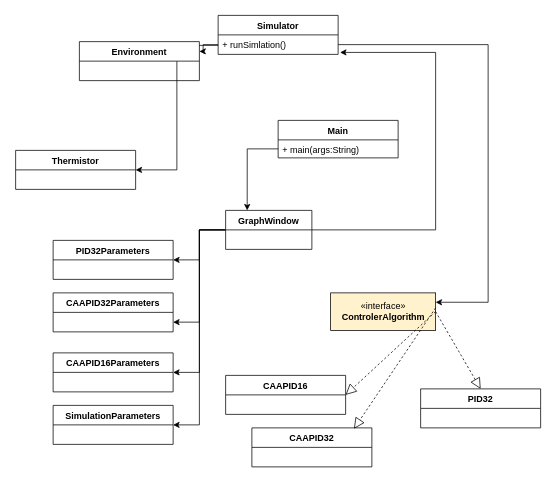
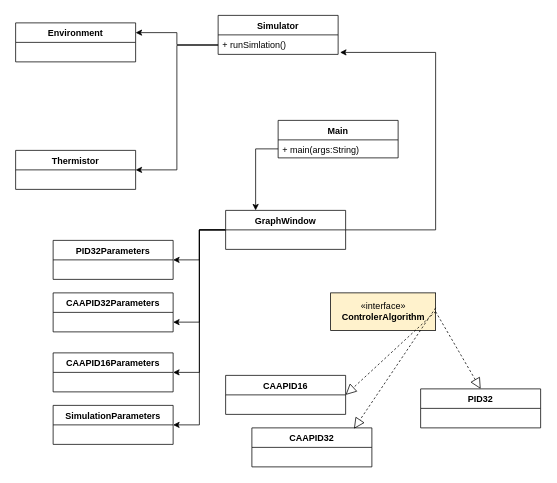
edge "+ runSimlation()" -> "«interface» ControlerAlgorithm": removed
node "Environment": moved (139, 61) -> (75, 42)
node "GraphWindow": size 86x39 -> 120x39
